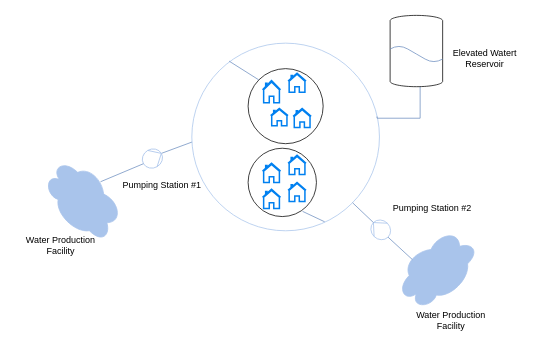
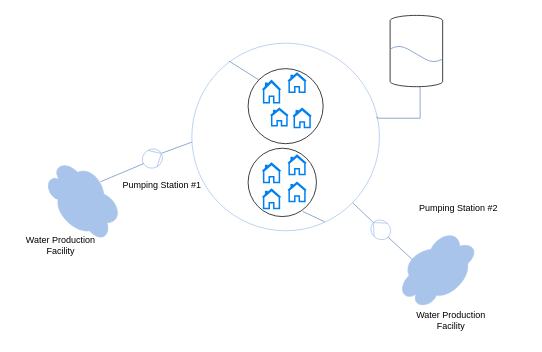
node "Elevated Watert Reservoir": removed
node "Pumping Station #2": moved (432, 208) -> (458, 208)
